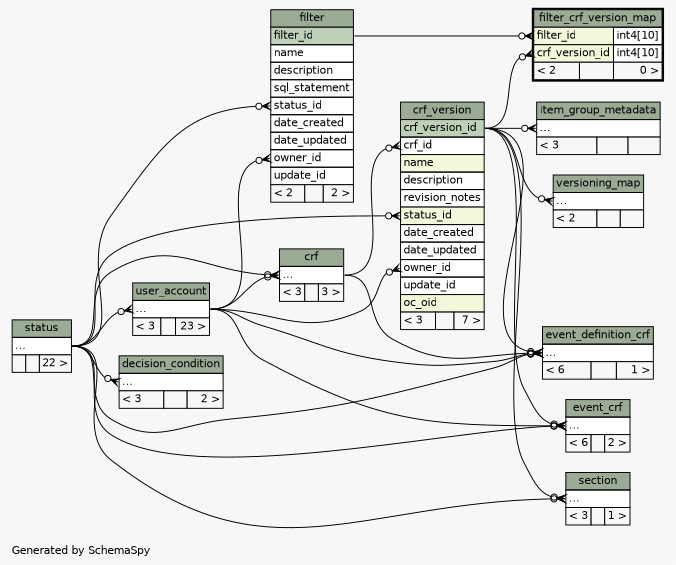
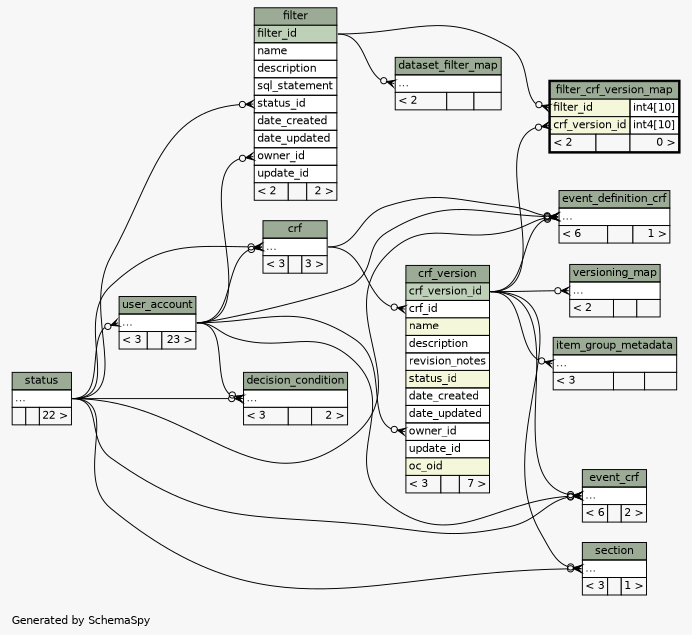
node "dataset_filter_map": added
edge "status" -> "crf_version": removed
edge "user_account" -> "decision_condition": added
